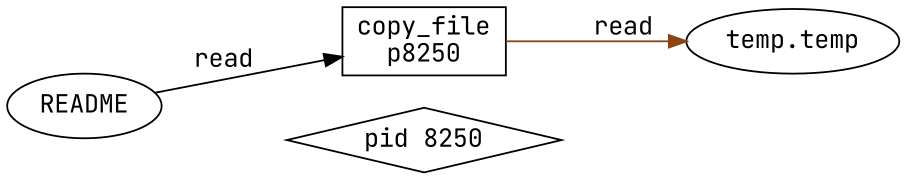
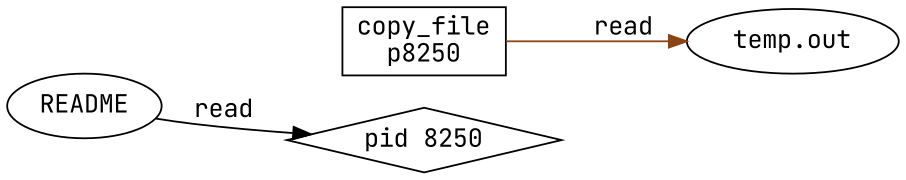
node "temp.temp": label "temp.temp" -> "temp.out"
edge "README" -> "copy_file p8250": now "README" -> "pid 8250"
